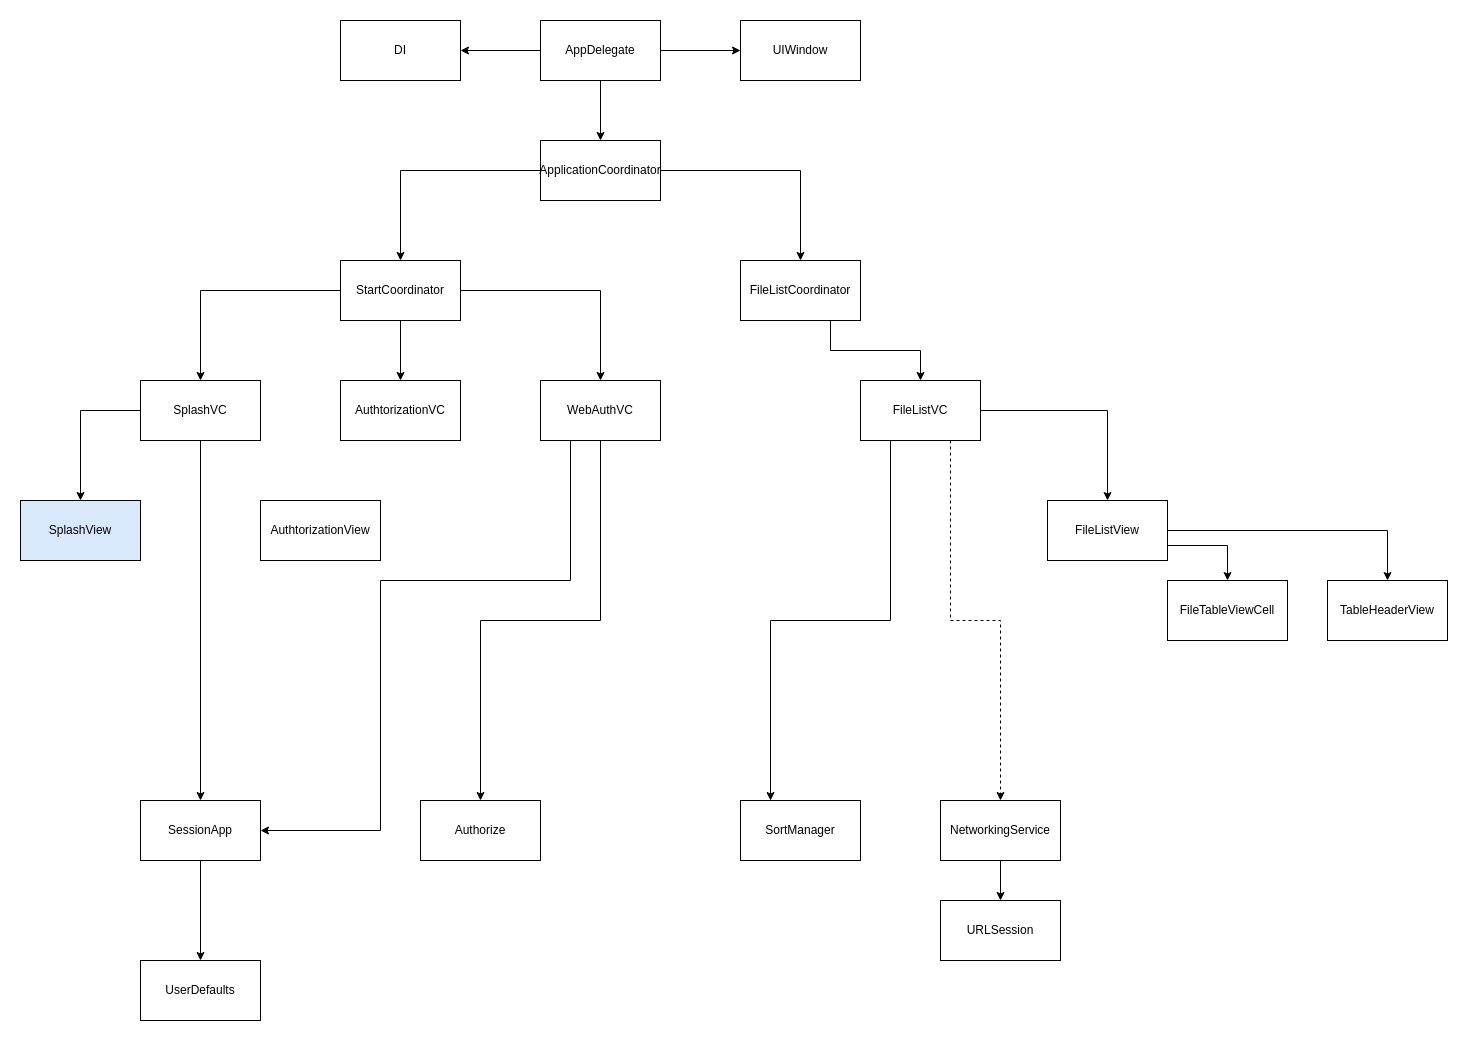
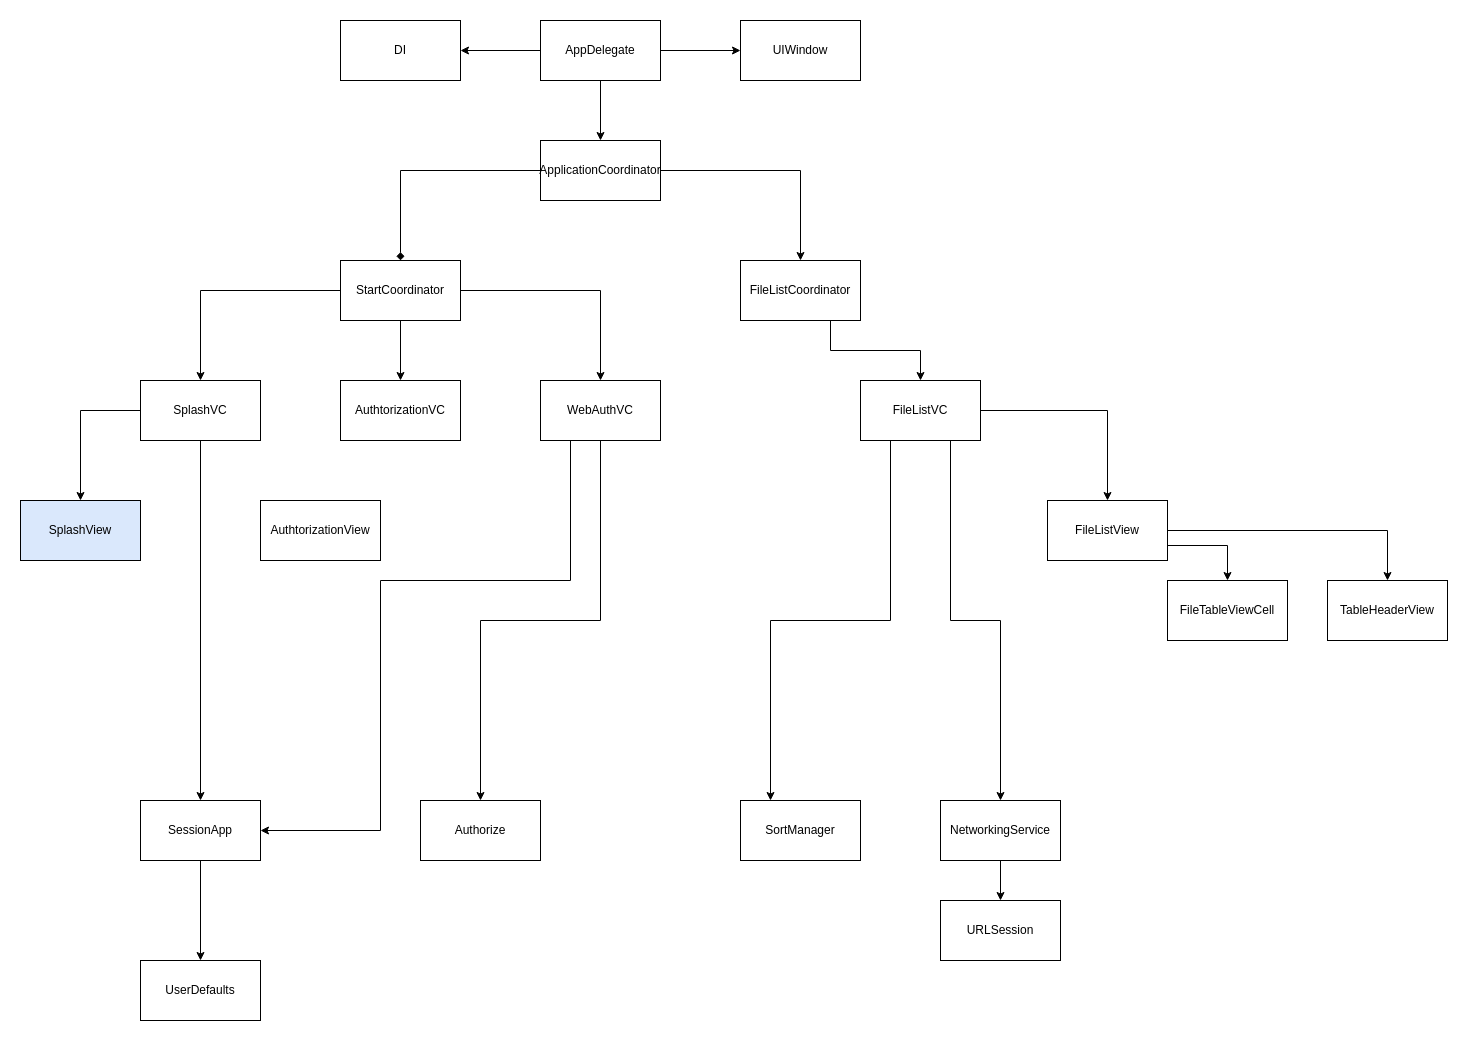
edge "ApplicationCoordinator" -> "StartCoordinator": arrowhead classic -> diamond
edge "FileListVC" -> "NetworkingService": style dashed -> solid
